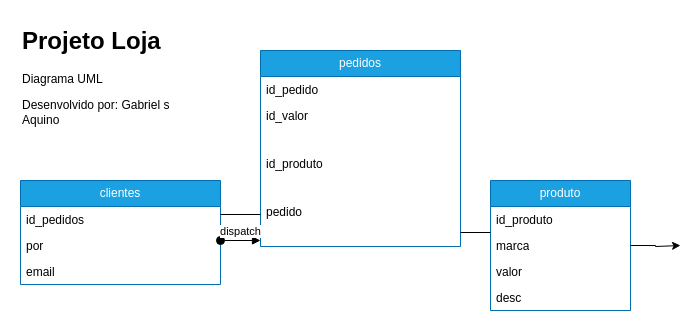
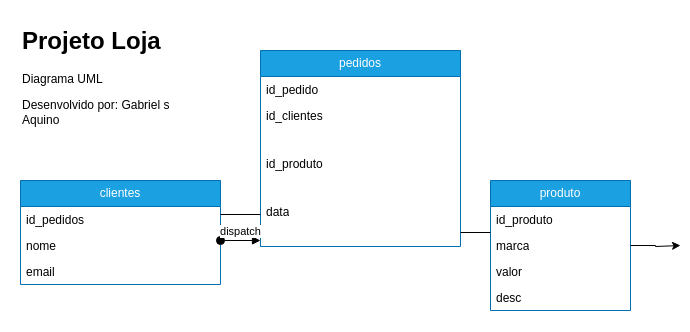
node "id_valor": label "id_valor" -> "id_clientes"
node "pedido": label "pedido" -> "data"
node "por": label "por" -> "nome"
